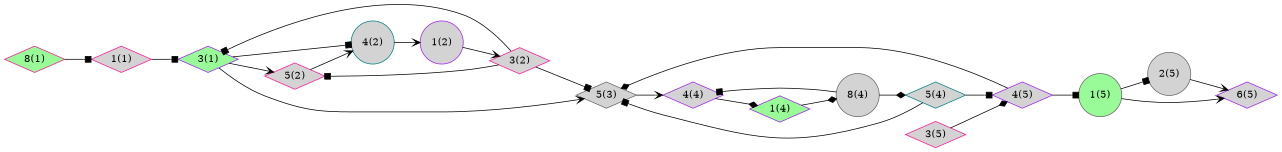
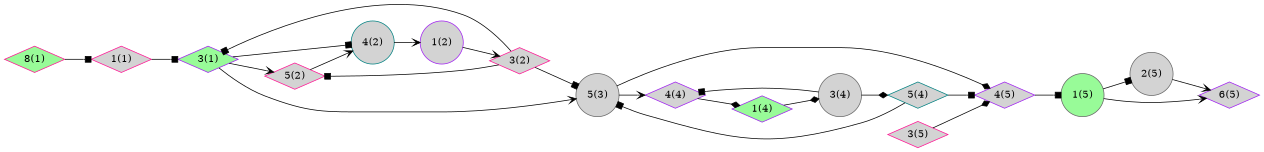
edge "4(5)" -> "5(3)": reversed
node "5(3)": shape diamond -> circle
node "8(4)": label "8(4)" -> "3(4)"
